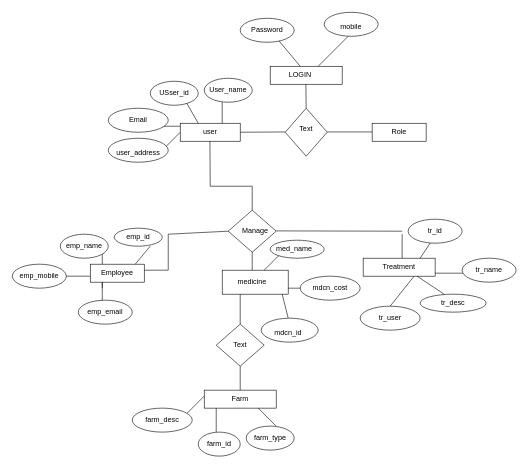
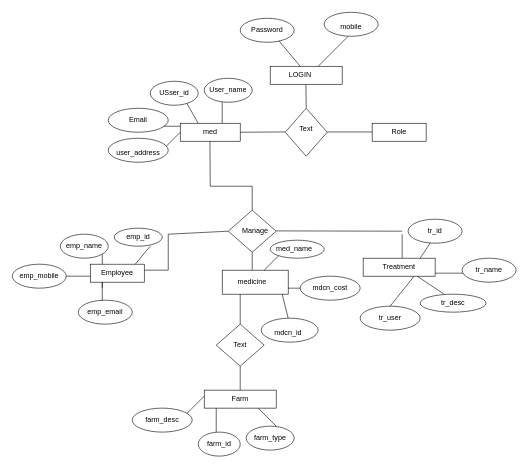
node "user": label "user" -> "med"
